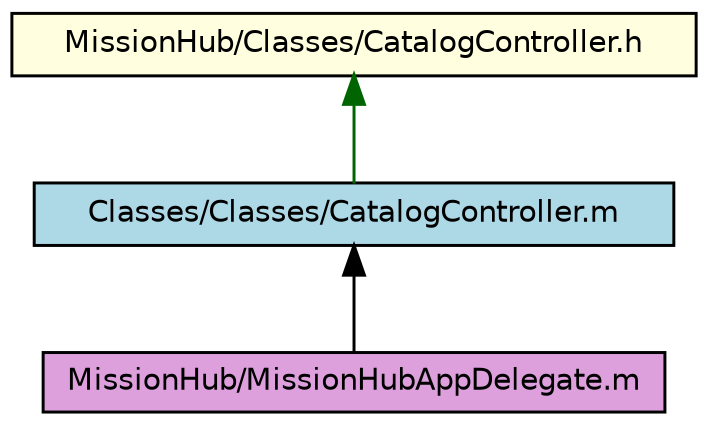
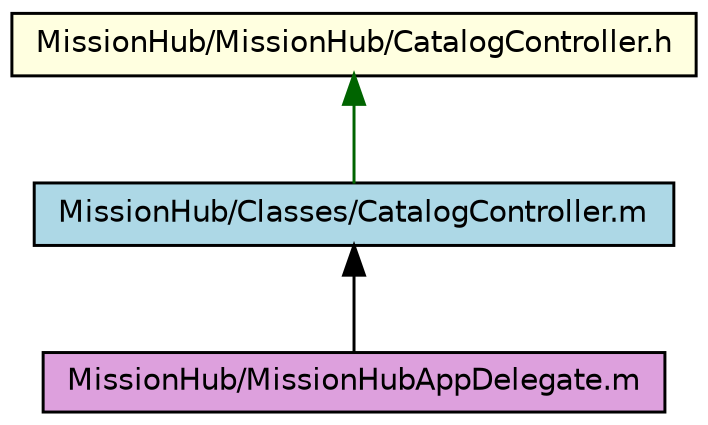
node "MissionHub/Classes/CatalogController.h": label "MissionHub/Classes/CatalogController.h" -> "MissionHub/MissionHub/CatalogController.h"
node "Classes/Classes/CatalogController.m": label "Classes/Classes/CatalogController.m" -> "MissionHub/Classes/CatalogController.m"
